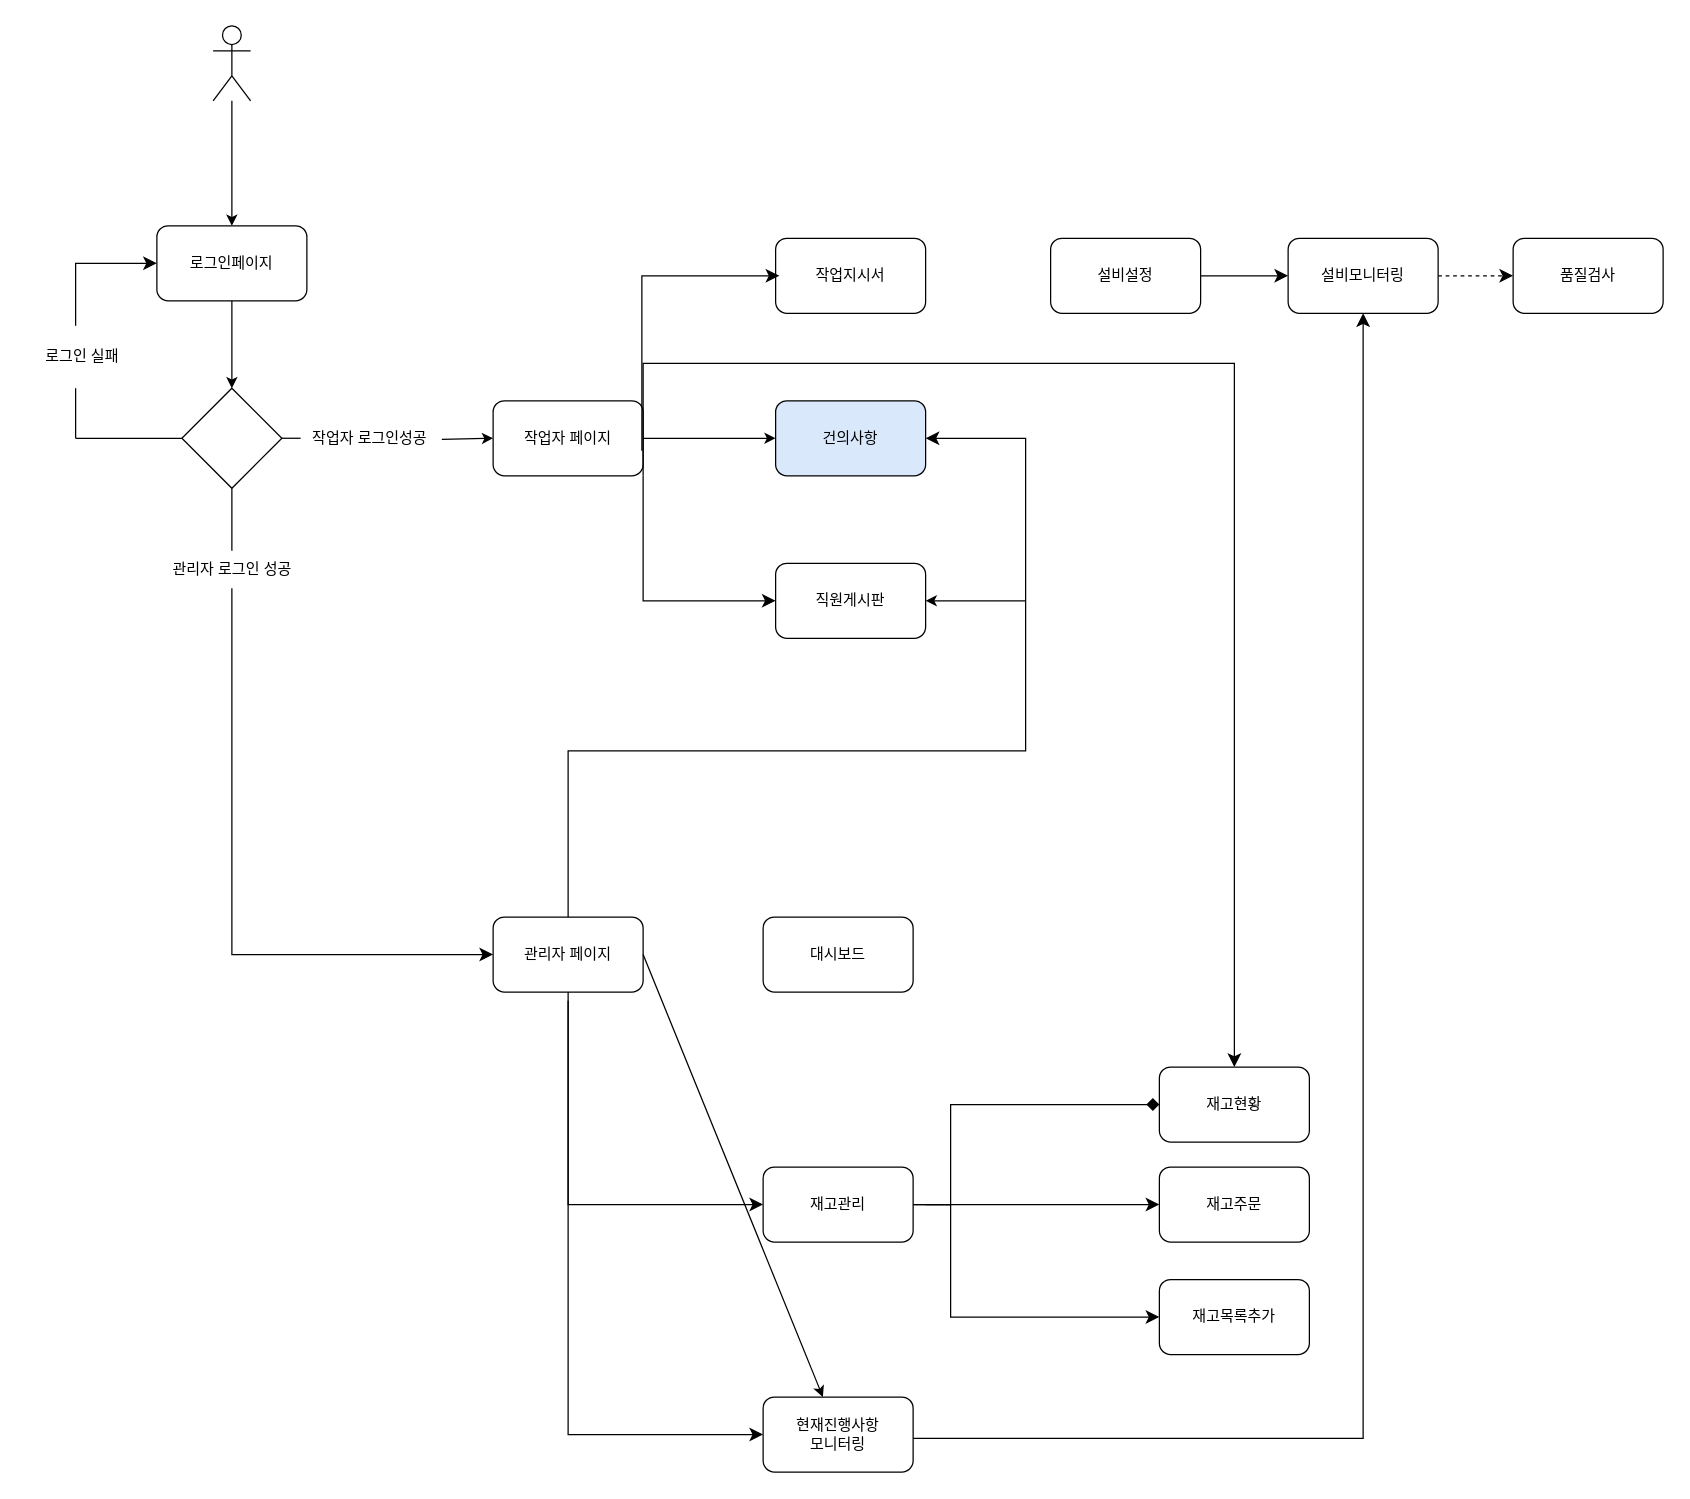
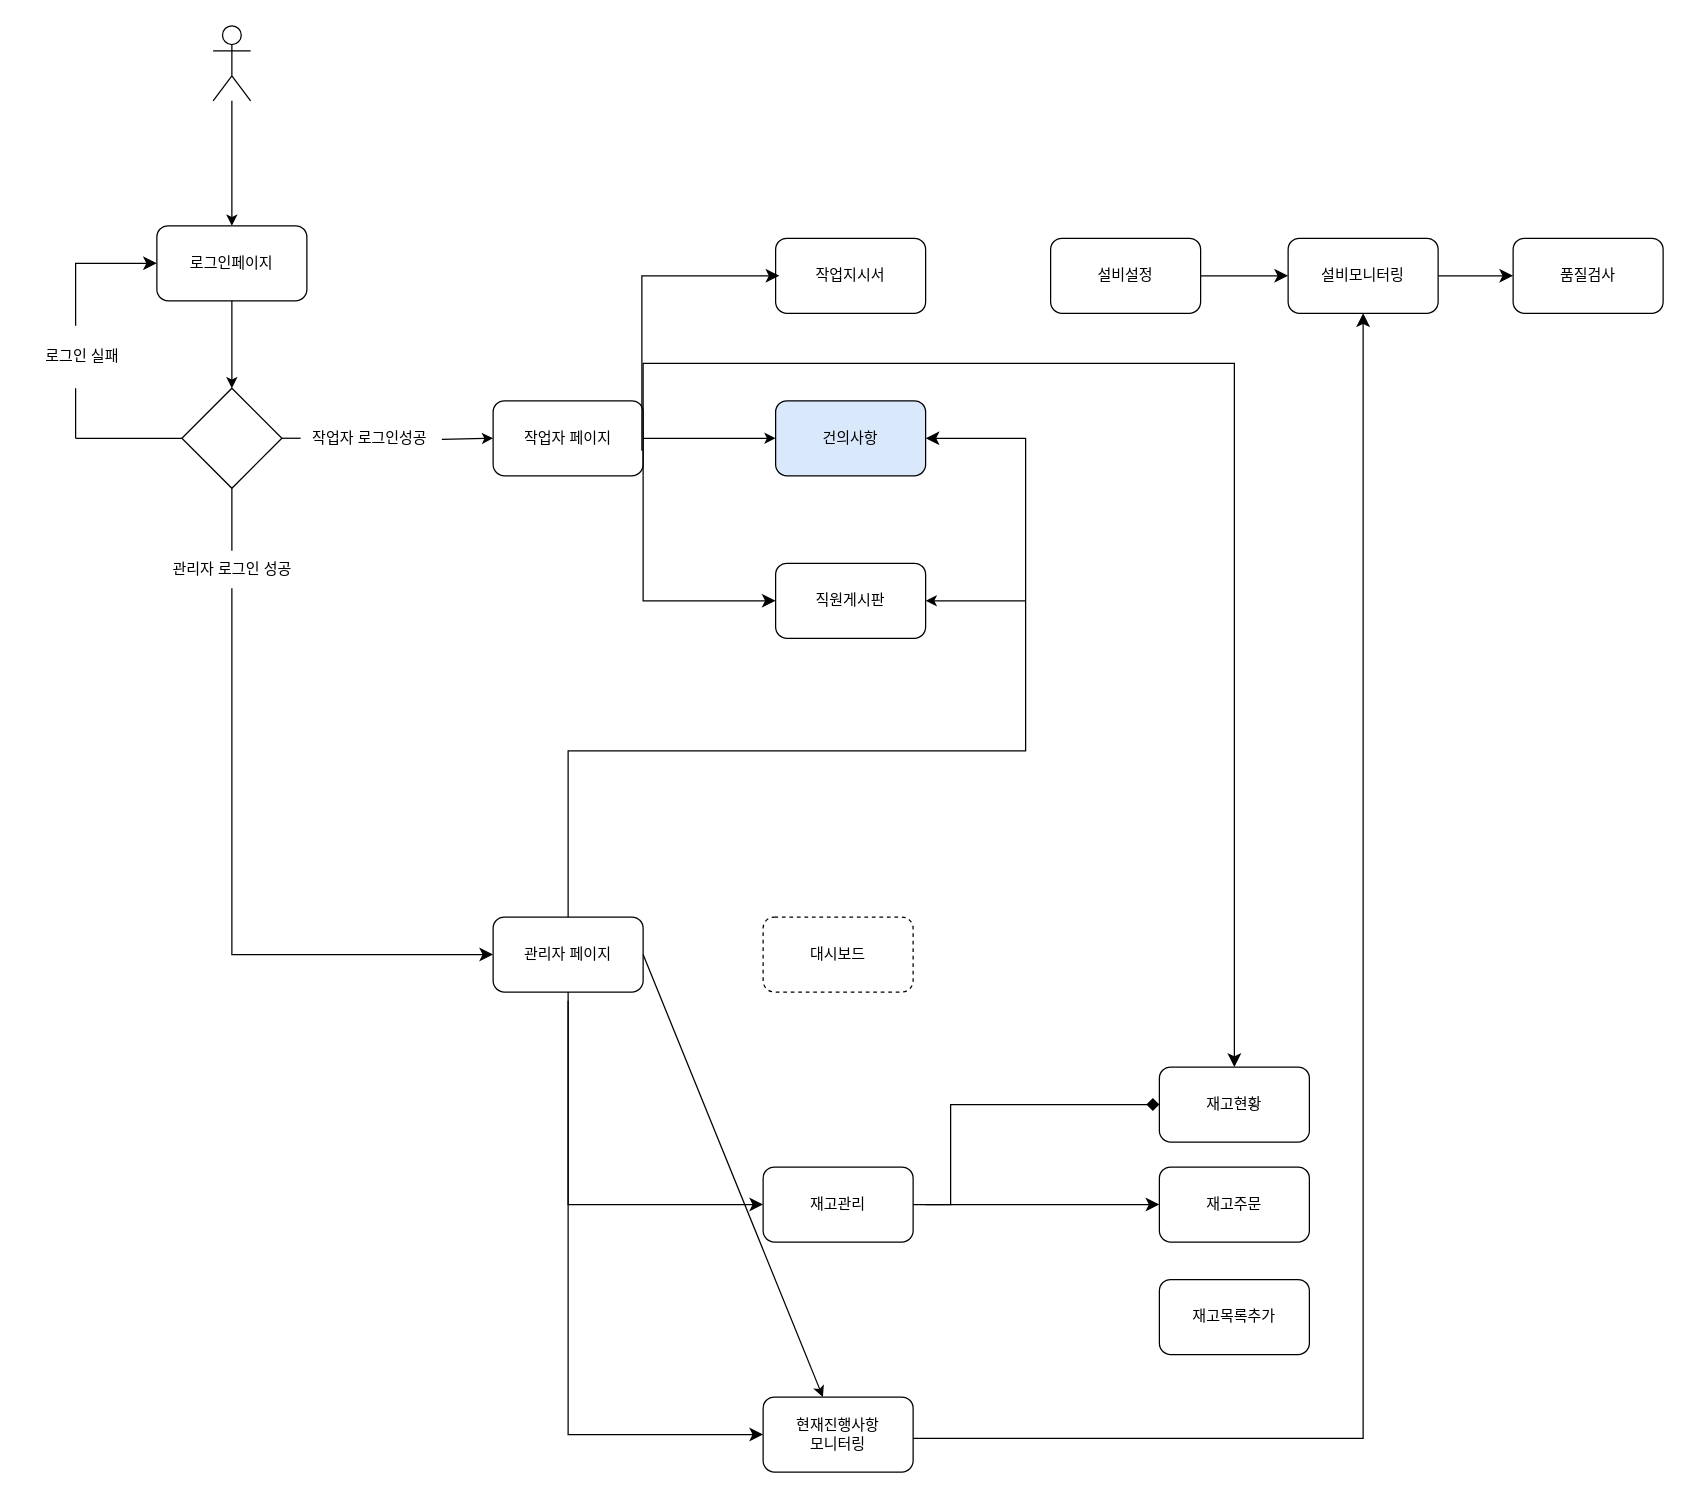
edge "설비모니터링" -> "품질검사": style dashed -> solid
node "대시보드": style solid -> dashed
edge "재고관리" -> "재고목록추가": removed
